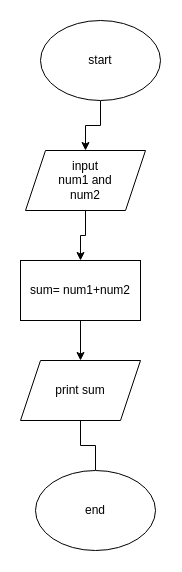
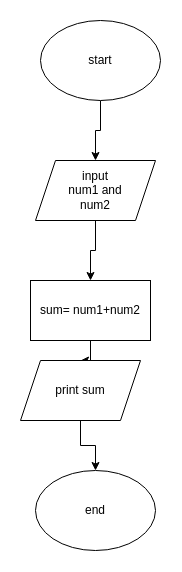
node "input num1 and num2": moved (86, 181) -> (96, 191)
node "sum= num1+num2": moved (81, 291) -> (91, 311)
edge "print sum" -- "end": arrowhead none -> classic
